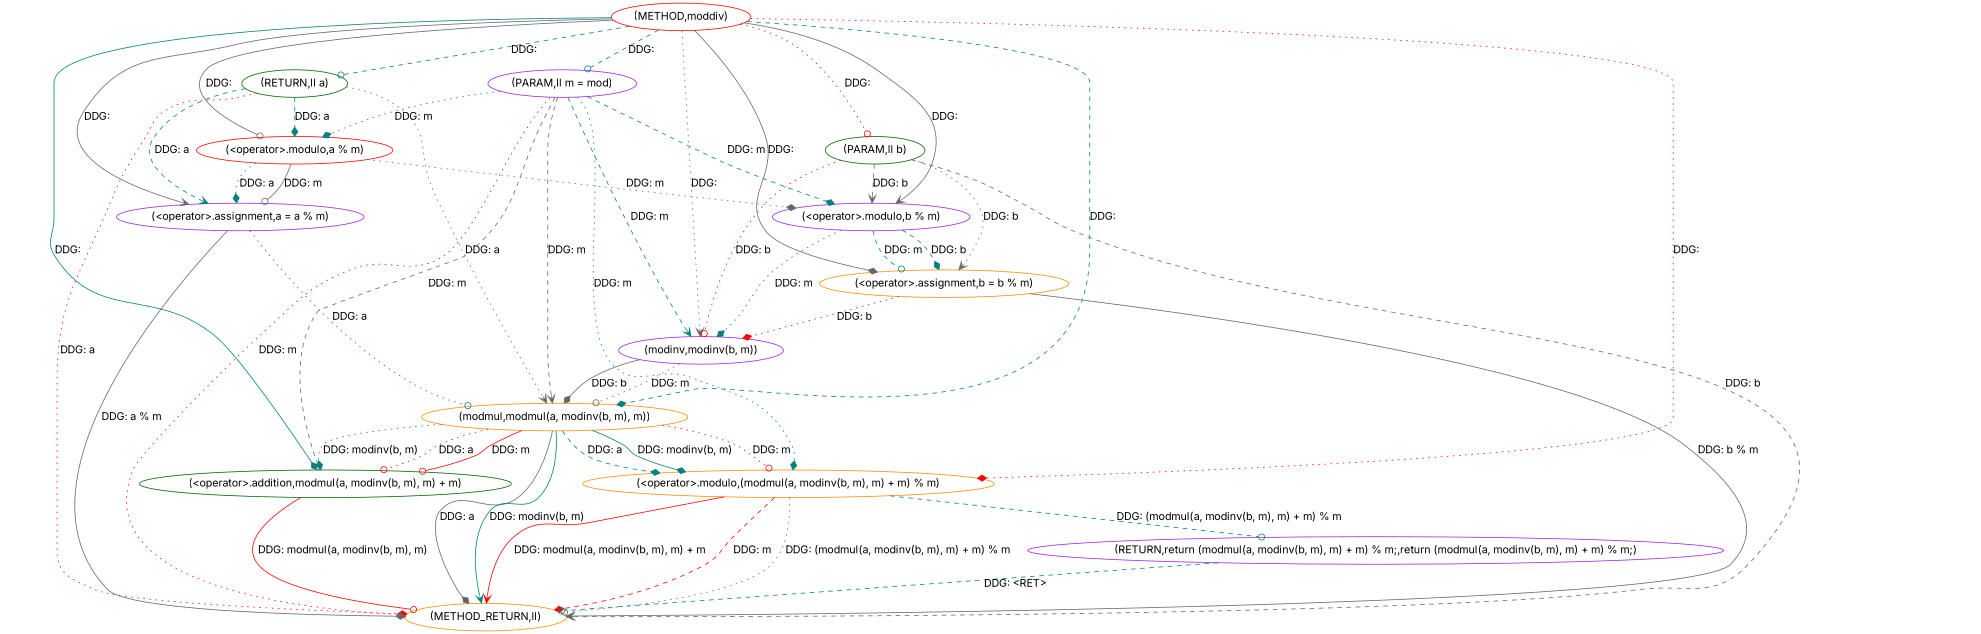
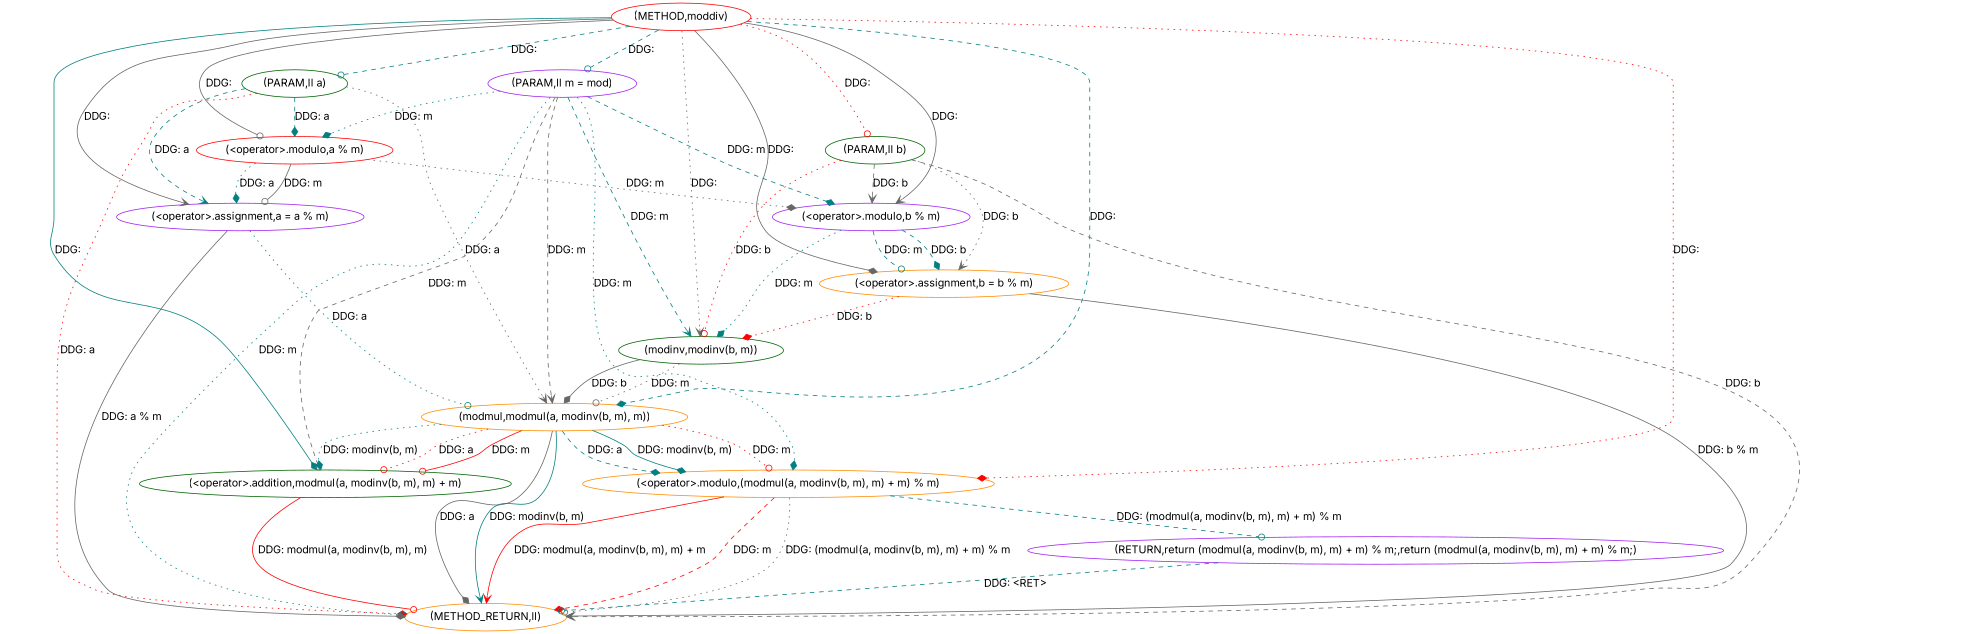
node "(RETURN,ll a)": label "(RETURN,ll a)" -> "(PARAM,ll a)"
node "(modinv,modinv(b, m))": color purple -> darkgreen
edge "(PARAM,ll m = mod)" -> "(METHOD_RETURN,ll)": color red -> teal
